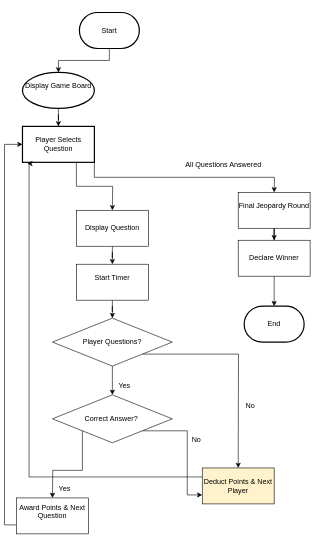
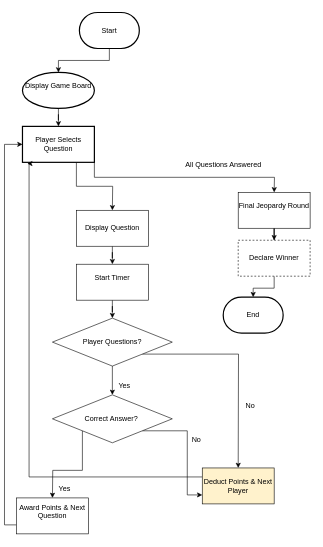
node "Declare Winner": style solid -> dashed
node "End": moved (275, 324) -> (254, 315)
